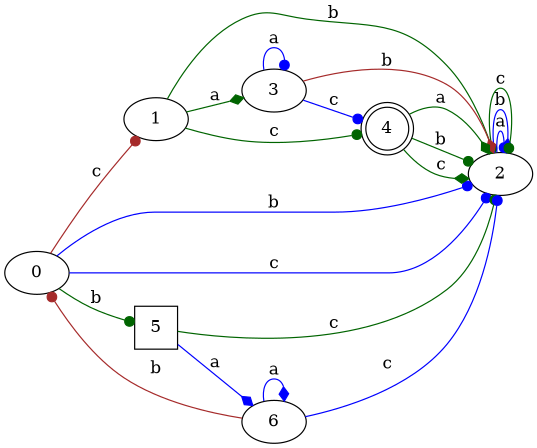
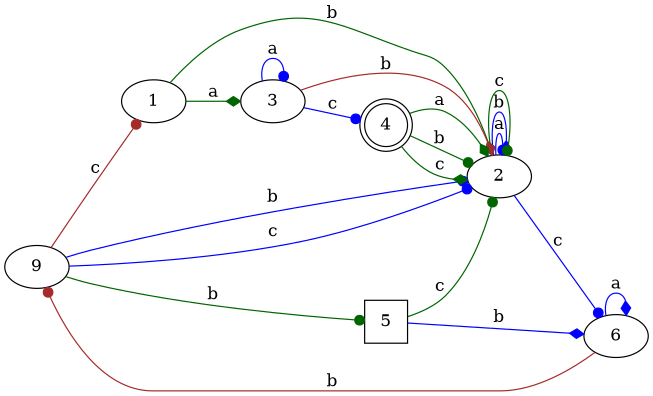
edge "1" -> "2": arrowhead dot -> diamond
edge "1" -> "4": removed, label "c"
node "0": label "0" -> "9"
edge "6" -> "2": reversed
edge "5" -> "6": label "a" -> "b"
